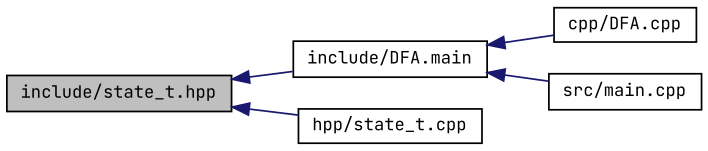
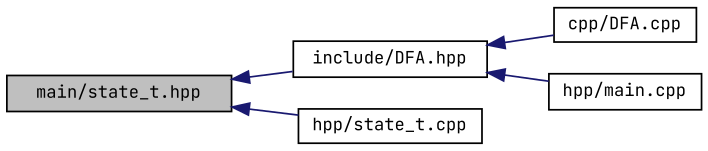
node "include/DFA.main": label "include/DFA.main" -> "include/DFA.hpp"
node "src/main.cpp": label "src/main.cpp" -> "hpp/main.cpp"
node "include/state_t.hpp": label "include/state_t.hpp" -> "main/state_t.hpp"
